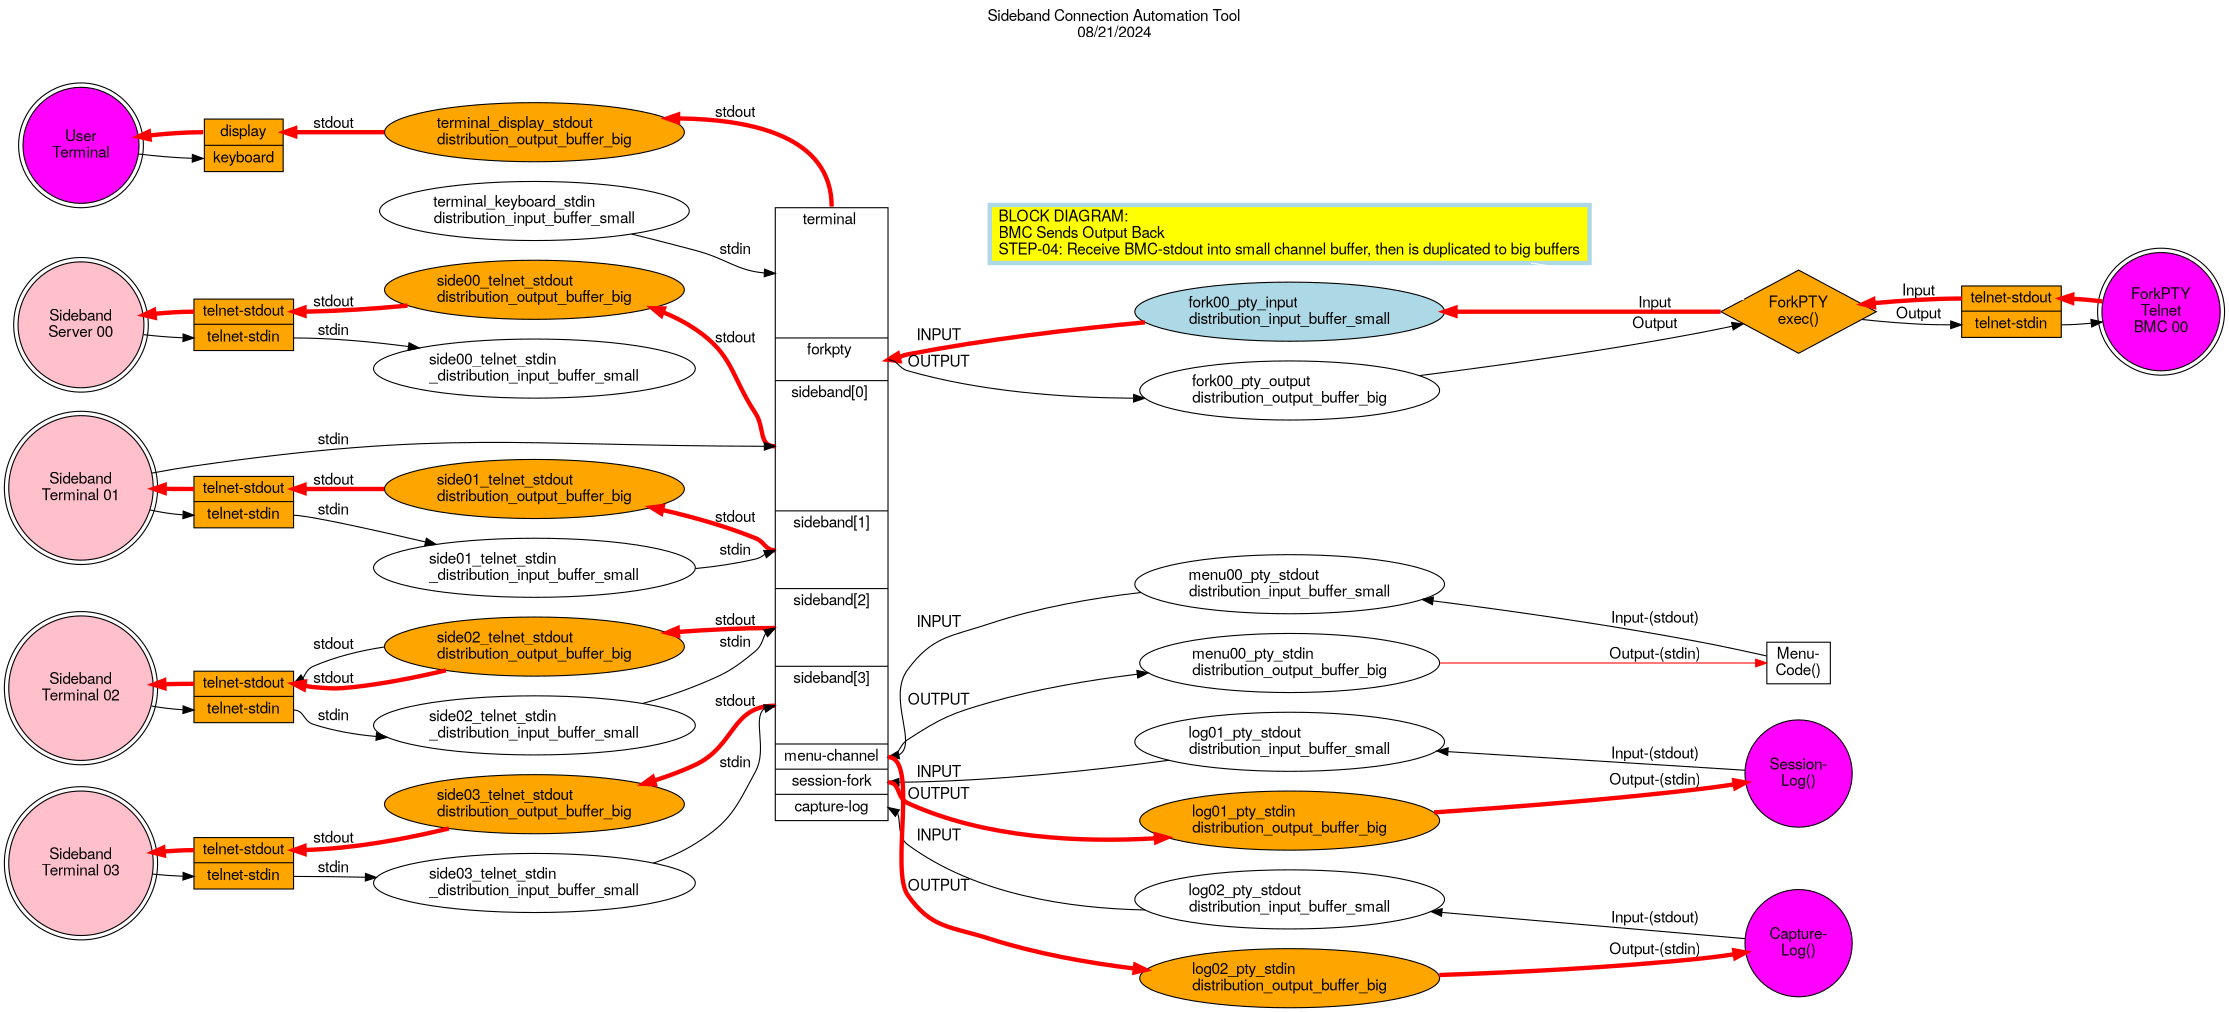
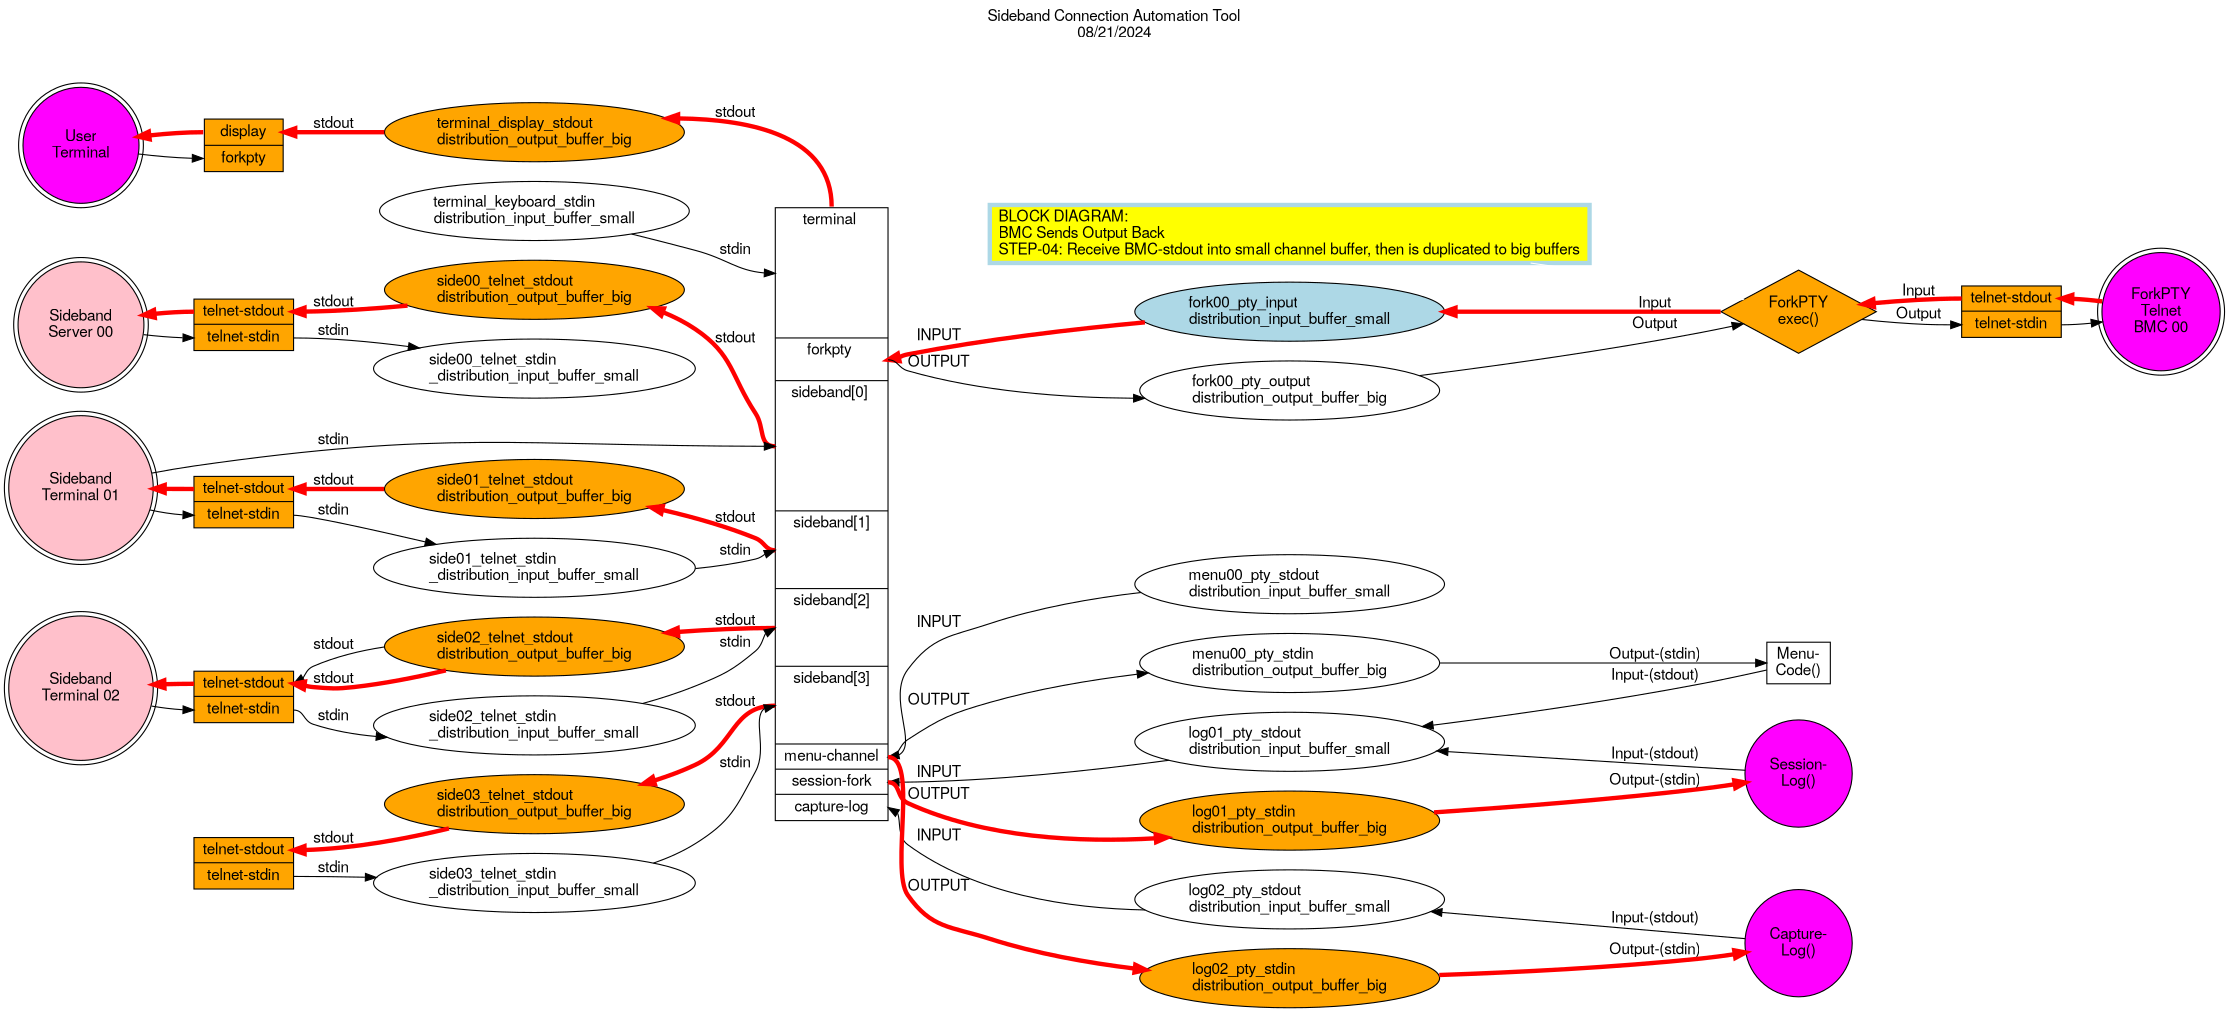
node "display": text "keyboard" -> "forkpty"
edge "Menu- Code()" -> "menu00_pty_stdout distribution_input_buffer_small": now "Menu- Code()" -> "log01_pty_stdout distribution_input_buffer_small"
edge "menu00_pty_stdin distribution_output_buffer_big" -> "Menu- Code()": color red -> black
node "Sideband Terminal 03": removed
